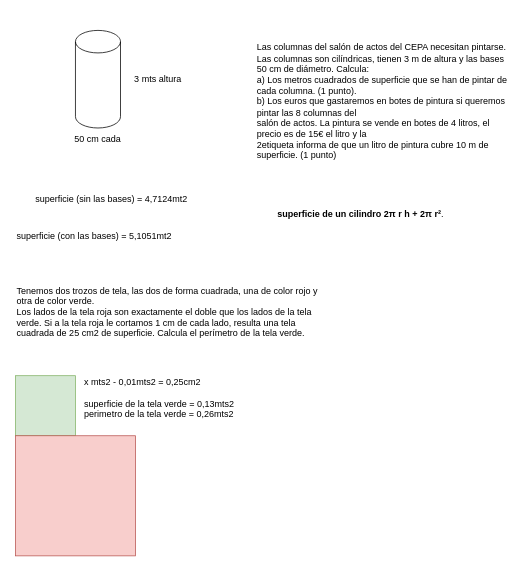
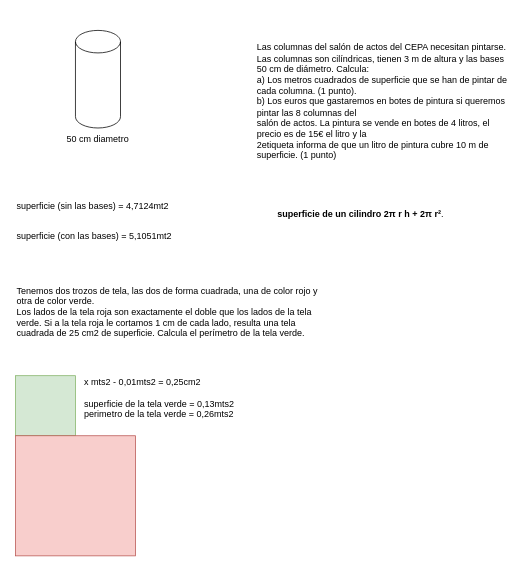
node "3 mts altura": removed
node "50 cm cada": label "50 cm cada" -> "50 cm diametro"
node "superficie (sin las bases) = 4,7124mt2": moved (124, 199) -> (105, 207)
